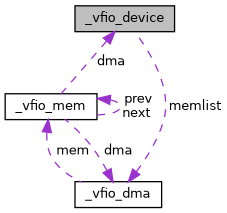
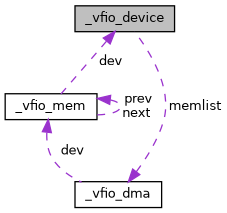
edge "_vfio_mem" -> "_vfio_device": label " dma" -> " dev"
edge "_vfio_mem" -> "_vfio_dma": removed, label "dma"
edge "_vfio_dma" -> "_vfio_mem": label " mem" -> " dev"
